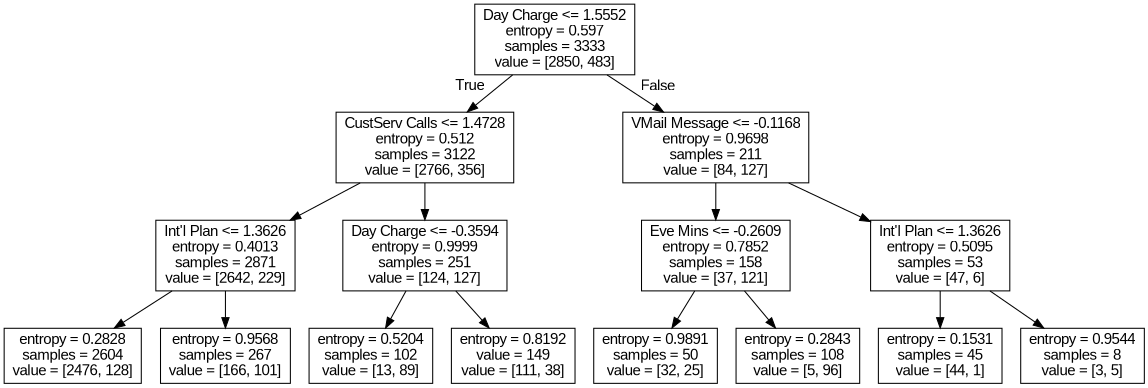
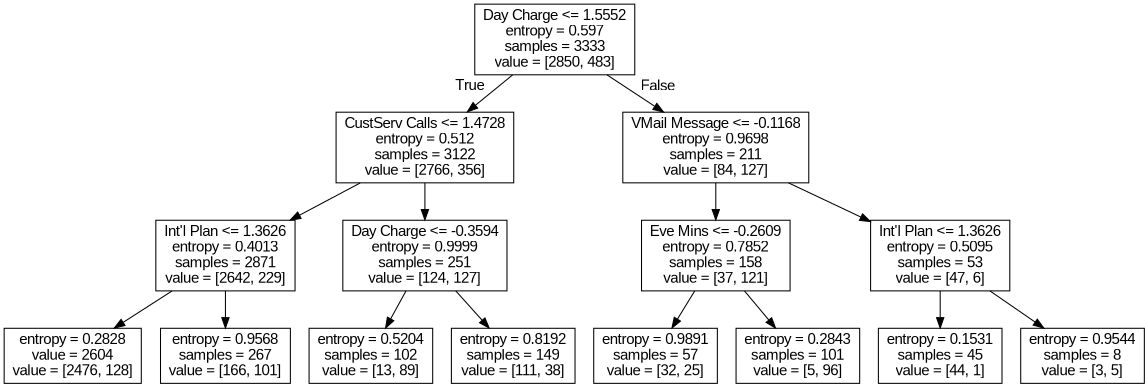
node "entropy = 0.2828 samples = 2604 value = [2476, 128]": label "entropy = 0.2828 samples = 2604 value = [2476, 128]" -> "entropy = 0.2828 value = 2604 value = [2476, 128]"
node "entropy = 0.8192 value = 149 value = [111, 38]": label "entropy = 0.8192 value = 149 value = [111, 38]" -> "entropy = 0.8192 samples = 149 value = [111, 38]"
node "entropy = 0.9891 samples = 50 value = [32, 25]": label "entropy = 0.9891 samples = 50 value = [32, 25]" -> "entropy = 0.9891 samples = 57 value = [32, 25]"
node "entropy = 0.2843 samples = 108 value = [5, 96]": label "entropy = 0.2843 samples = 108 value = [5, 96]" -> "entropy = 0.2843 samples = 101 value = [5, 96]"
